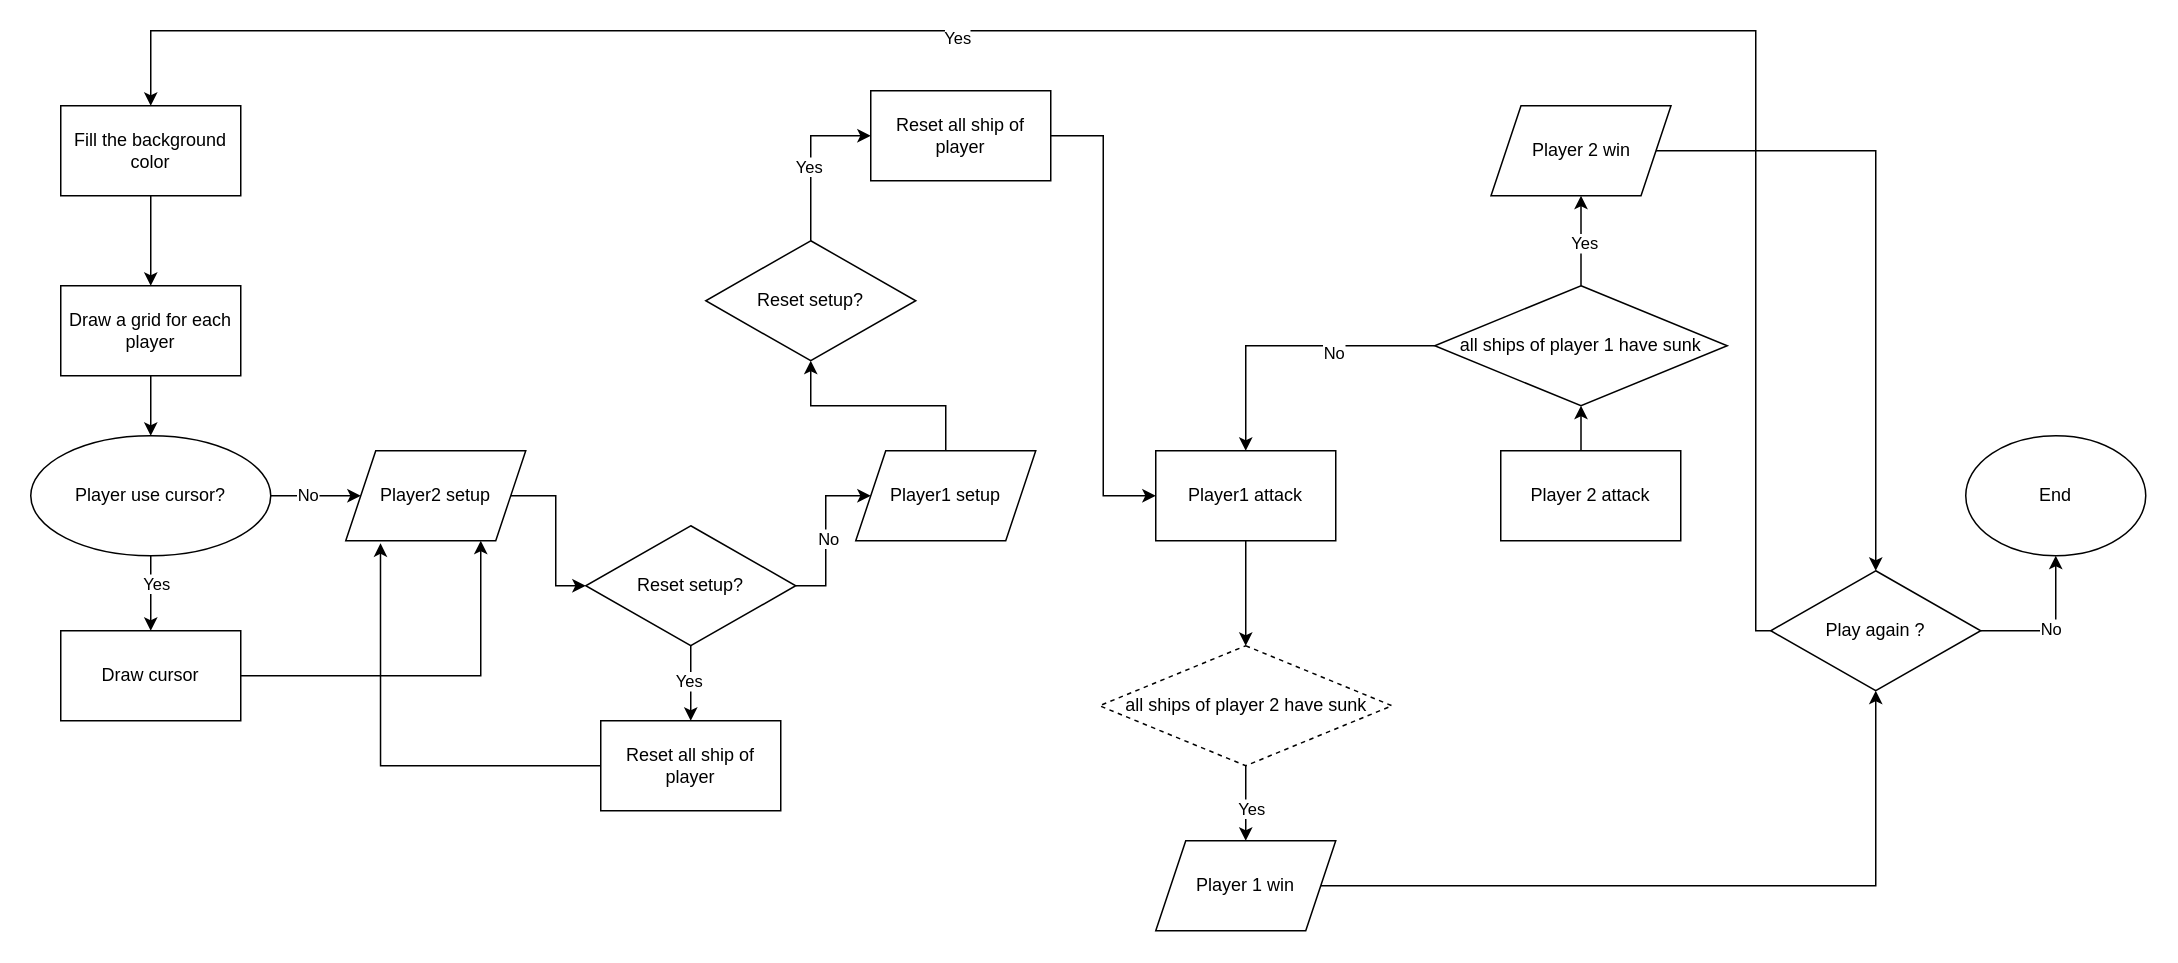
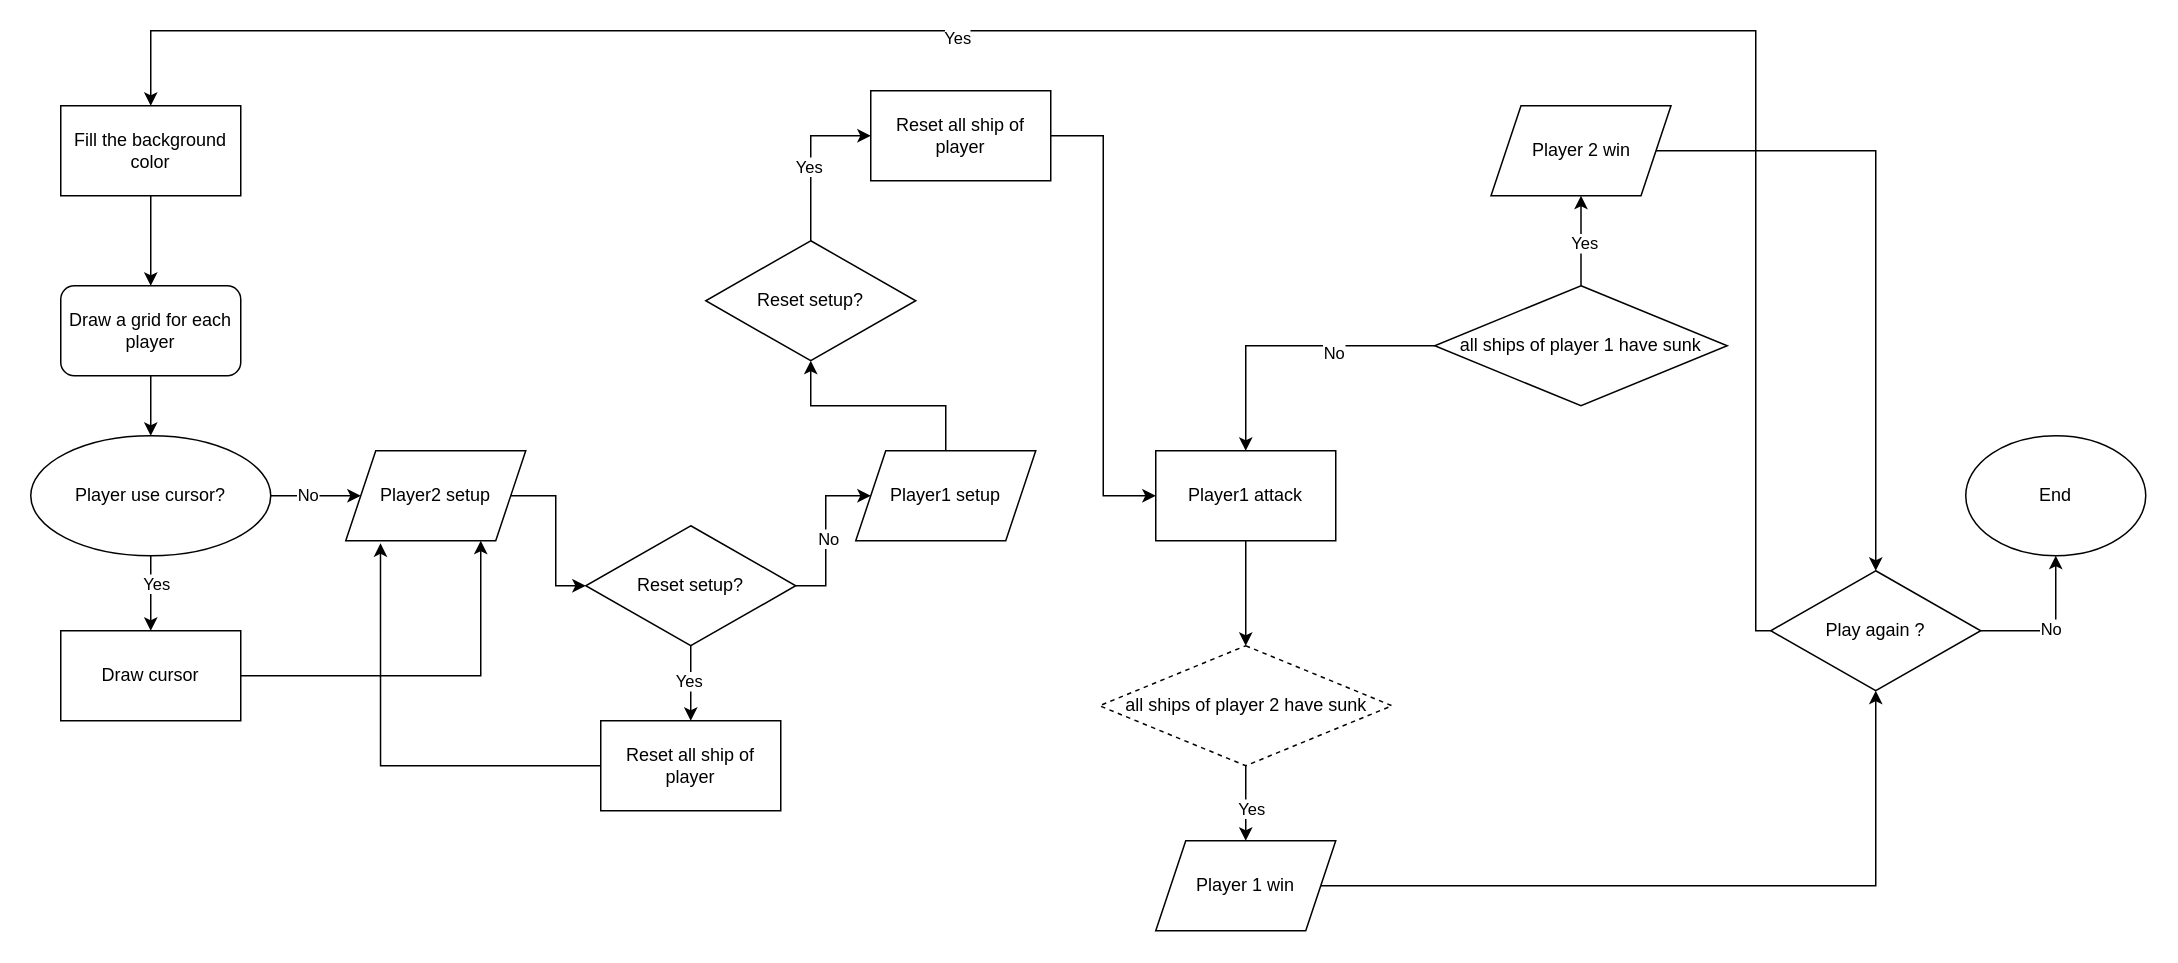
node "Draw a grid for each player": shape rectangle -> rounded rectangle
edge "Player 2 attack" -> "all ships of player 1 have sunk": removed
node "Player 2 attack": removed
